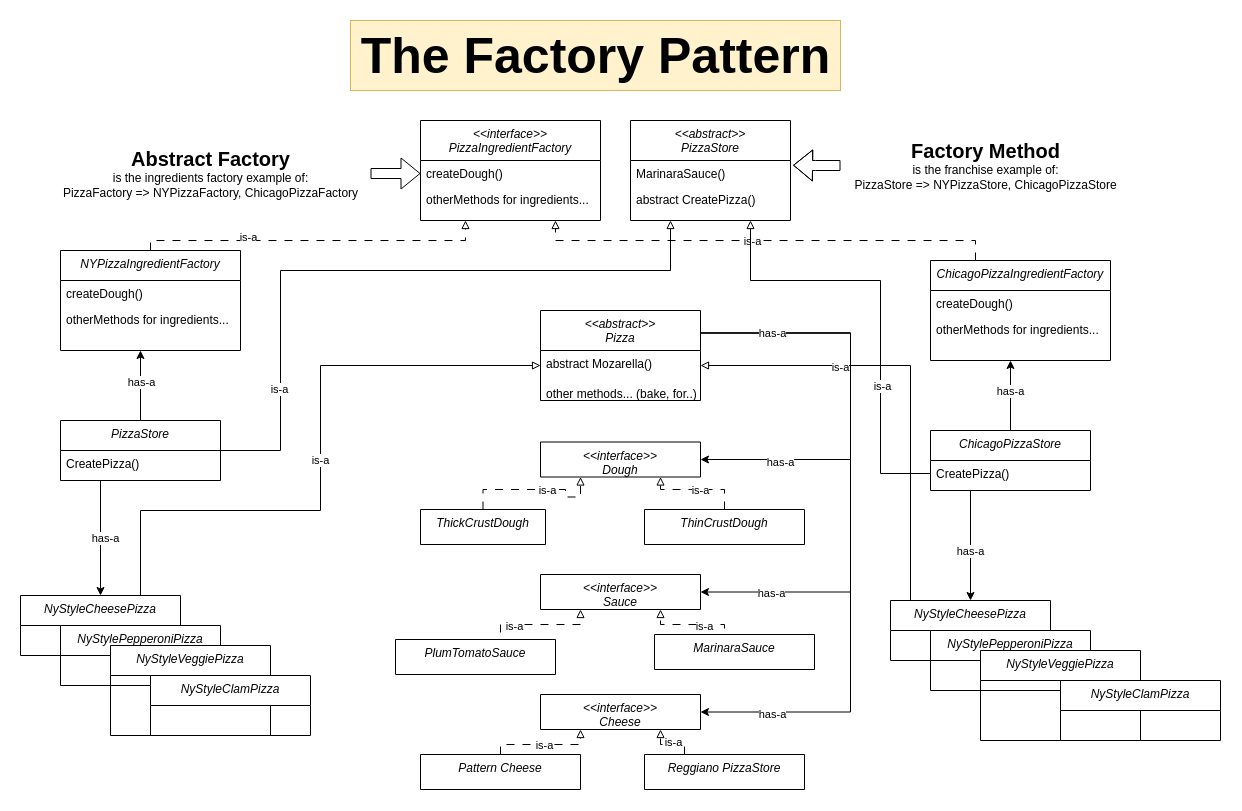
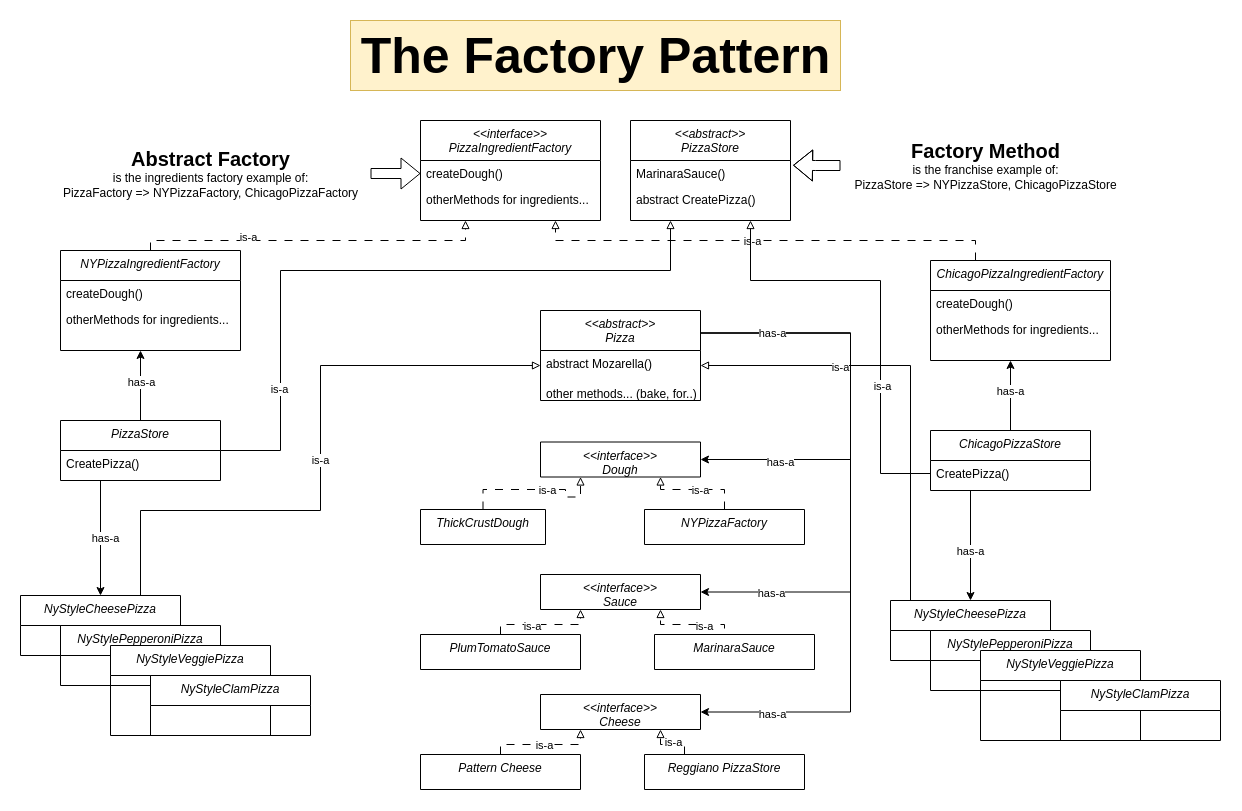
node "ThinCrustDough": label "ThinCrustDough" -> "NYPizzaFactory"
node "PlumTomatoSauce": moved (476, 657) -> (501, 652)
